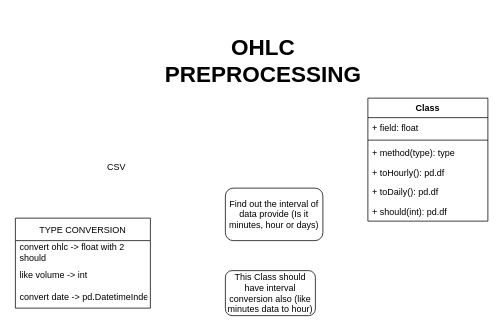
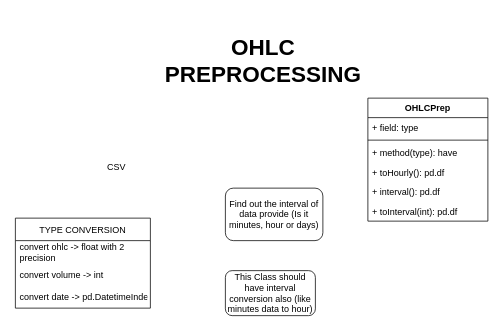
node "Class": label "Class" -> "OHLCPrep"
node "+ field: float": label "+ field: float" -> "+ field: type"
node "+ method(type): type": label "+ method(type): type" -> "+ method(type): have"
node "+ toDaily(): pd.df": label "+ toDaily(): pd.df" -> "+ interval(): pd.df"
node "+ should(int): pd.df": label "+ should(int): pd.df" -> "+ toInterval(int): pd.df"
node "convert ohlc -> float with 2 should": label "convert ohlc -> float with 2 should" -> "convert ohlc -> float with 2 precision"
node "like volume -> int": label "like volume -> int" -> "convert volume -> int"
